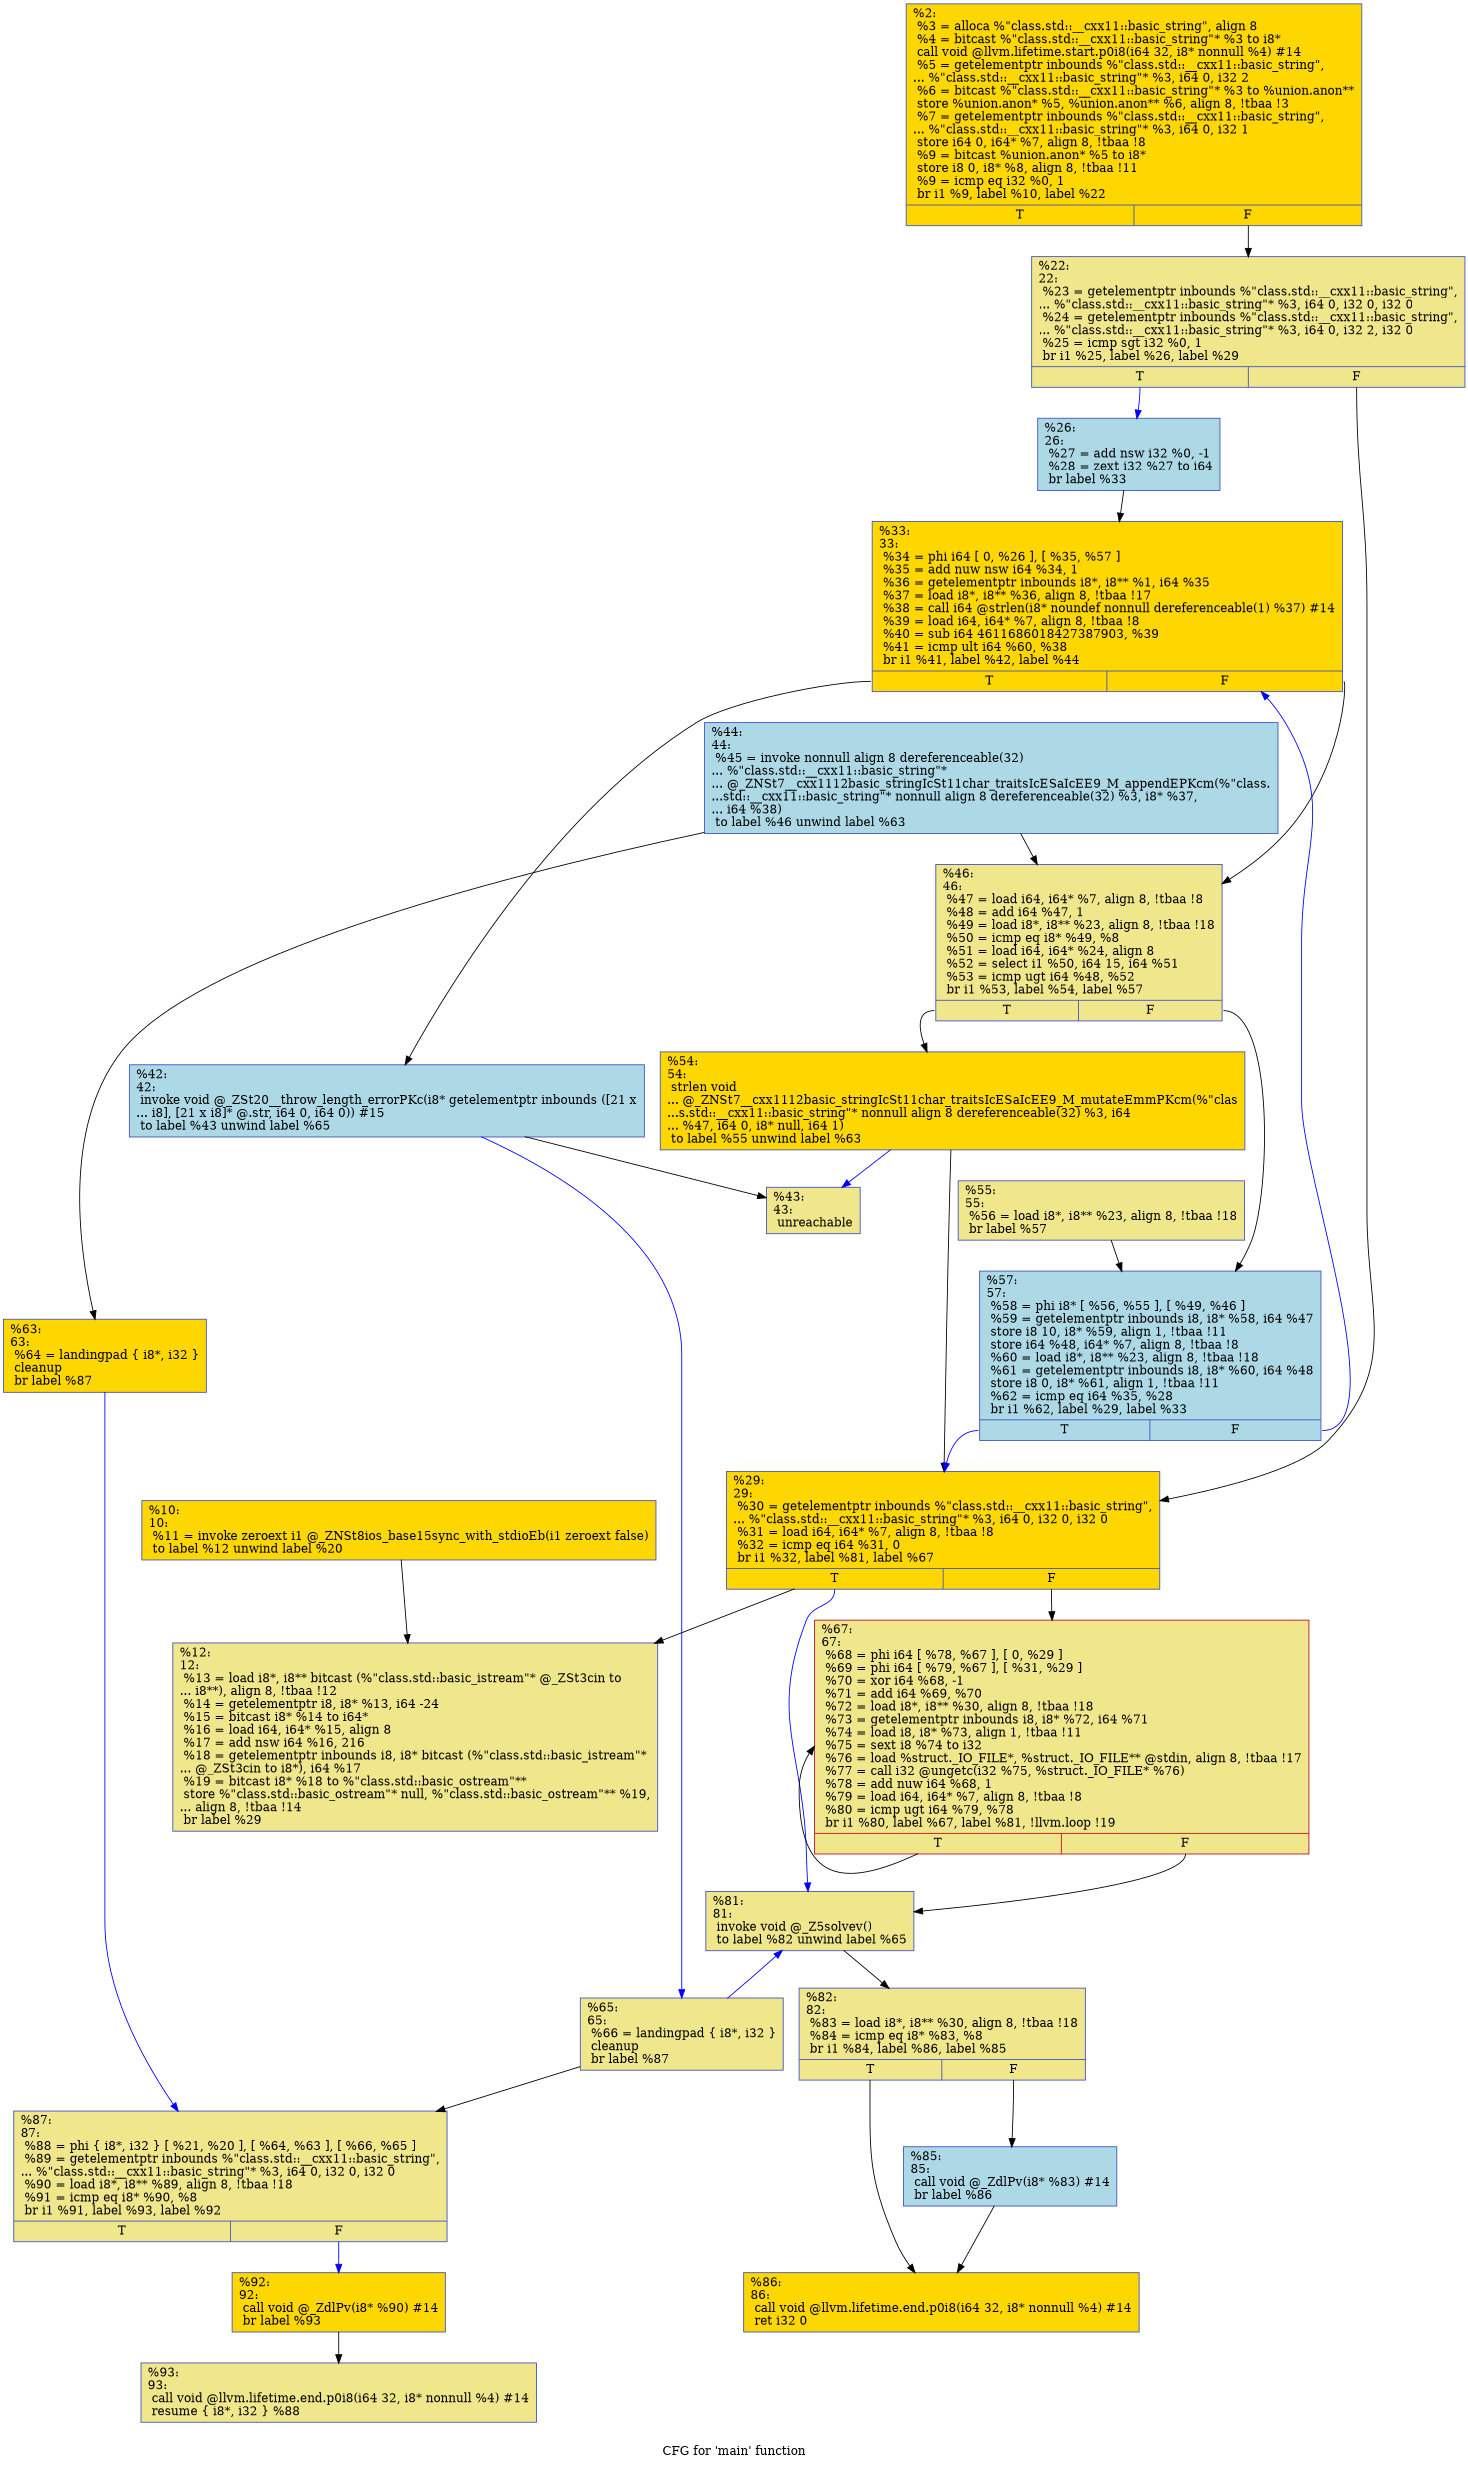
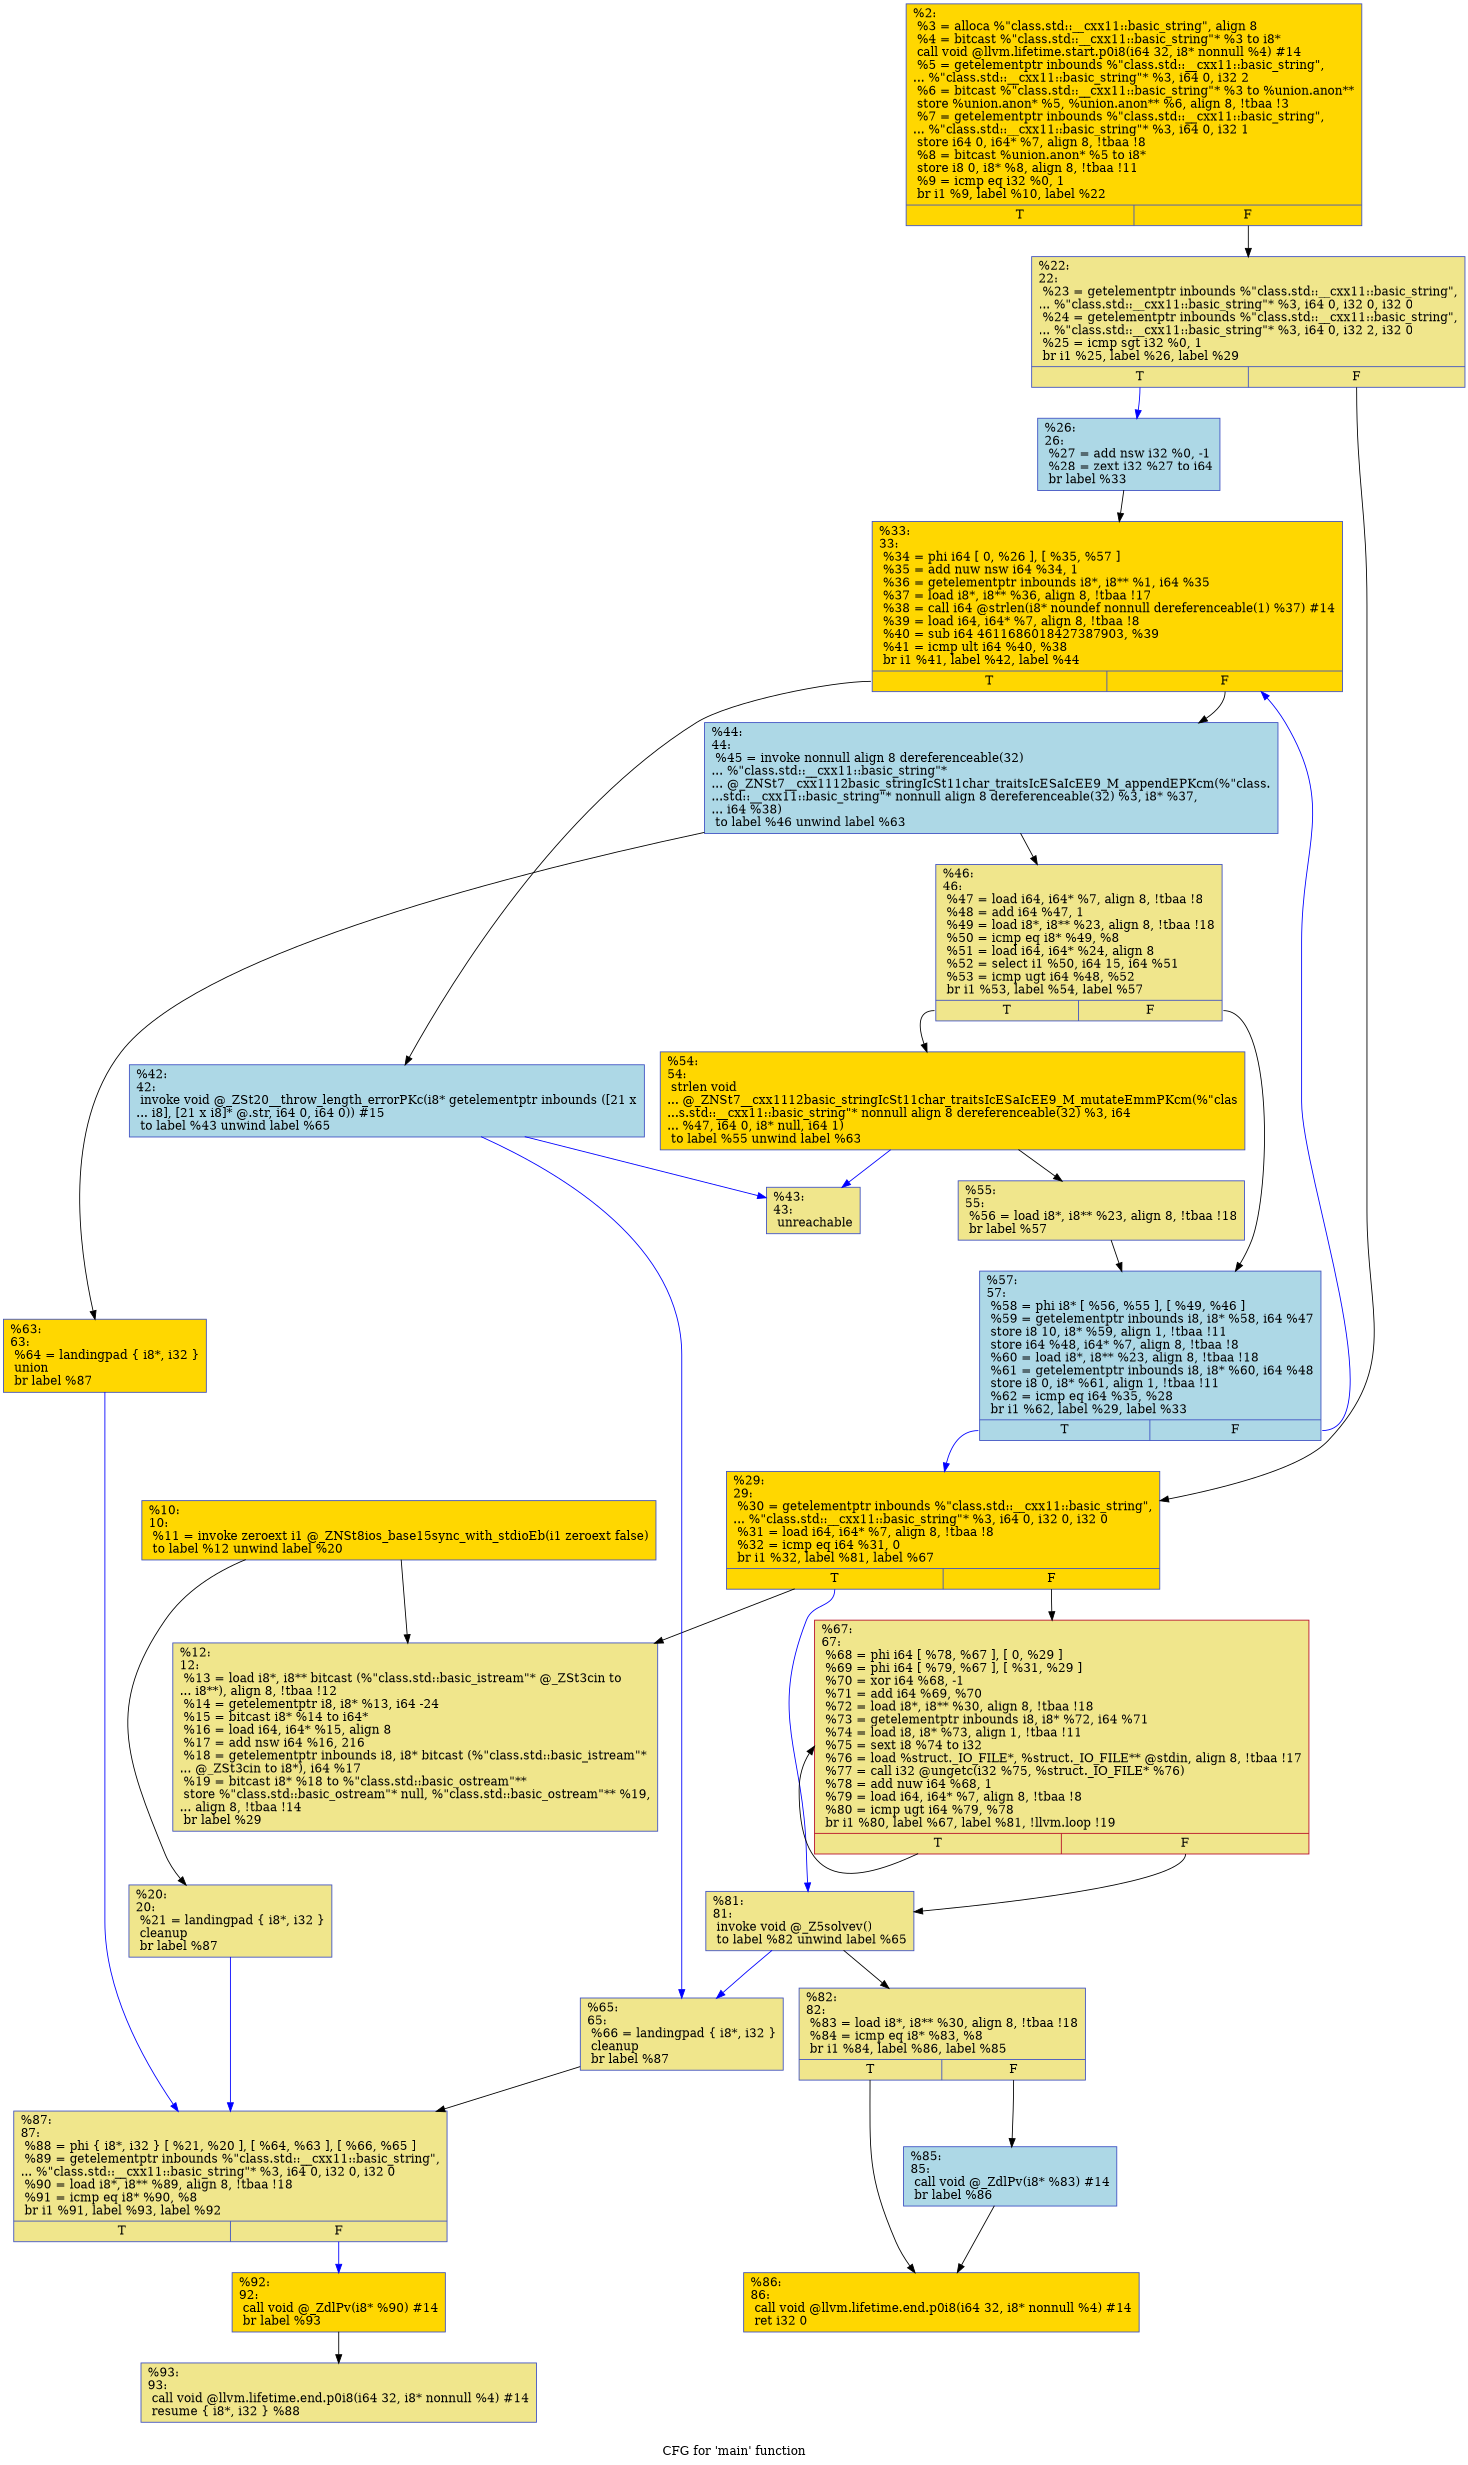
node "%2:": text "%9 = bitcast %union.anon* %5 to i8*" -> "%8 = bitcast %union.anon* %5 to i8*"
node "%33:": text "%41 = icmp ult i64 %60, %38" -> "%41 = icmp ult i64 %40, %38"
edge "%33:" -> "%46:": now "%33:" -> "%44:"
edge "%42:" -> "%43:": color black -> blue
edge "%54:" -> "%29:": now "%54:" -> "%55:"
node "%63:": text "cleanup" -> "union"
node "%20:": added
edge "%65:" -> "%81:": reversed
